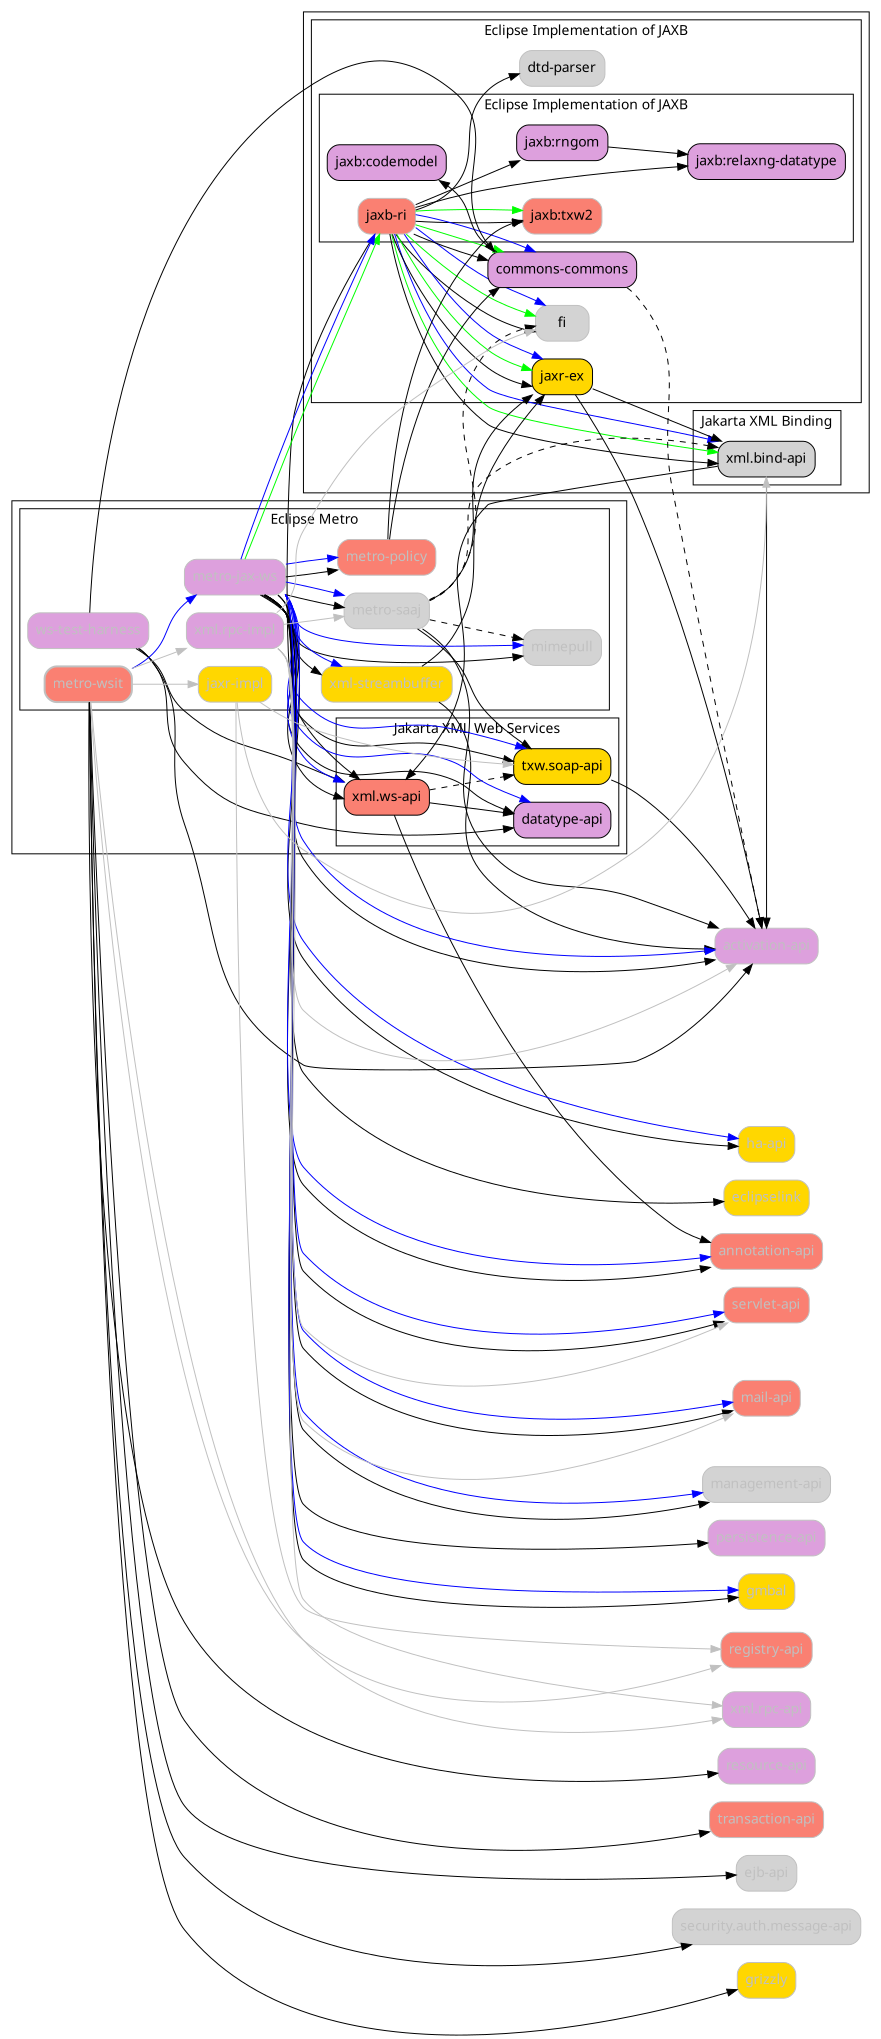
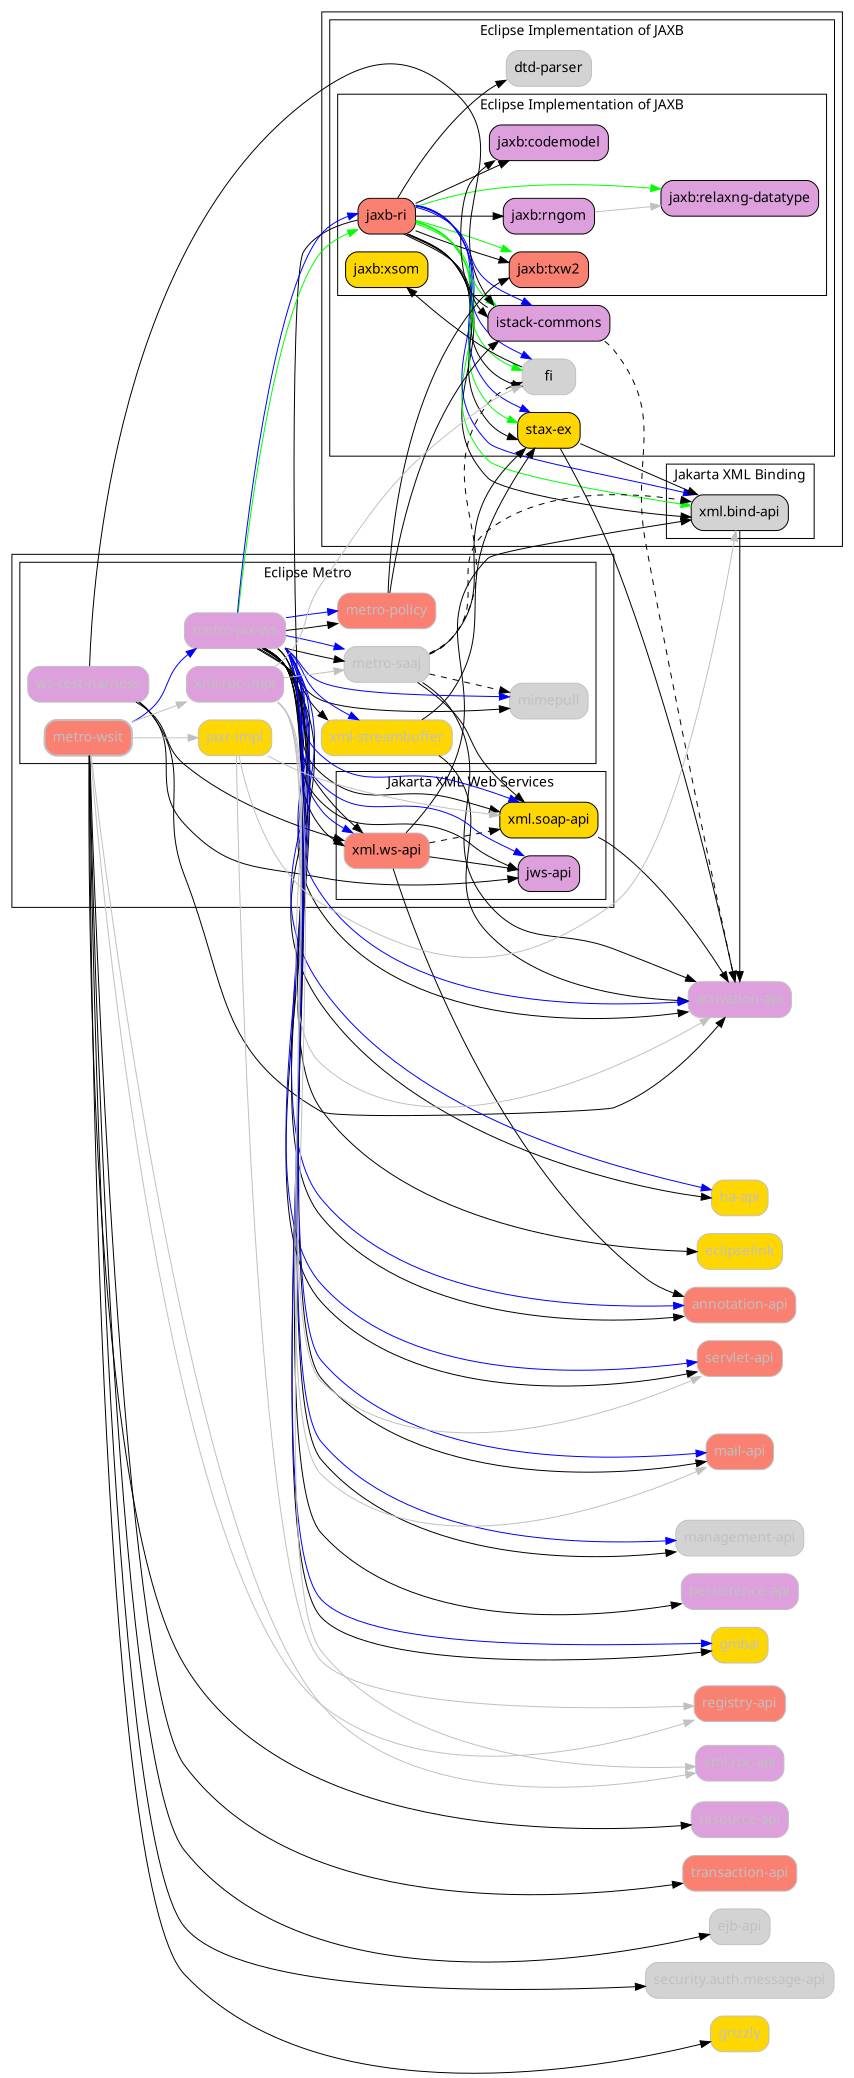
edge "jaxb:rngom" -> "jaxb:relaxng-datatype": color black -> grey
edge "jaxb-ri" -> "jaxb:relaxng-datatype": color black -> green
edge "jaxb-ri" -> "jaxb:codemodel": added
node "jaxb-ri": color grey -> black
node "jaxb:txw2": color grey -> black
node "jaxb:xsom": added
node "commons-commons": label "commons-commons" -> "istack-commons"
node "jaxr-ex": label "jaxr-ex" -> "stax-ex"
edge "xml.bind-api" -> "xml.ws-api": reversed
node "txw.soap-api": label "txw.soap-api" -> "xml.soap-api"
node "xml.ws-api": color black -> grey
node "datatype-api": label "datatype-api" -> "jws-api"
